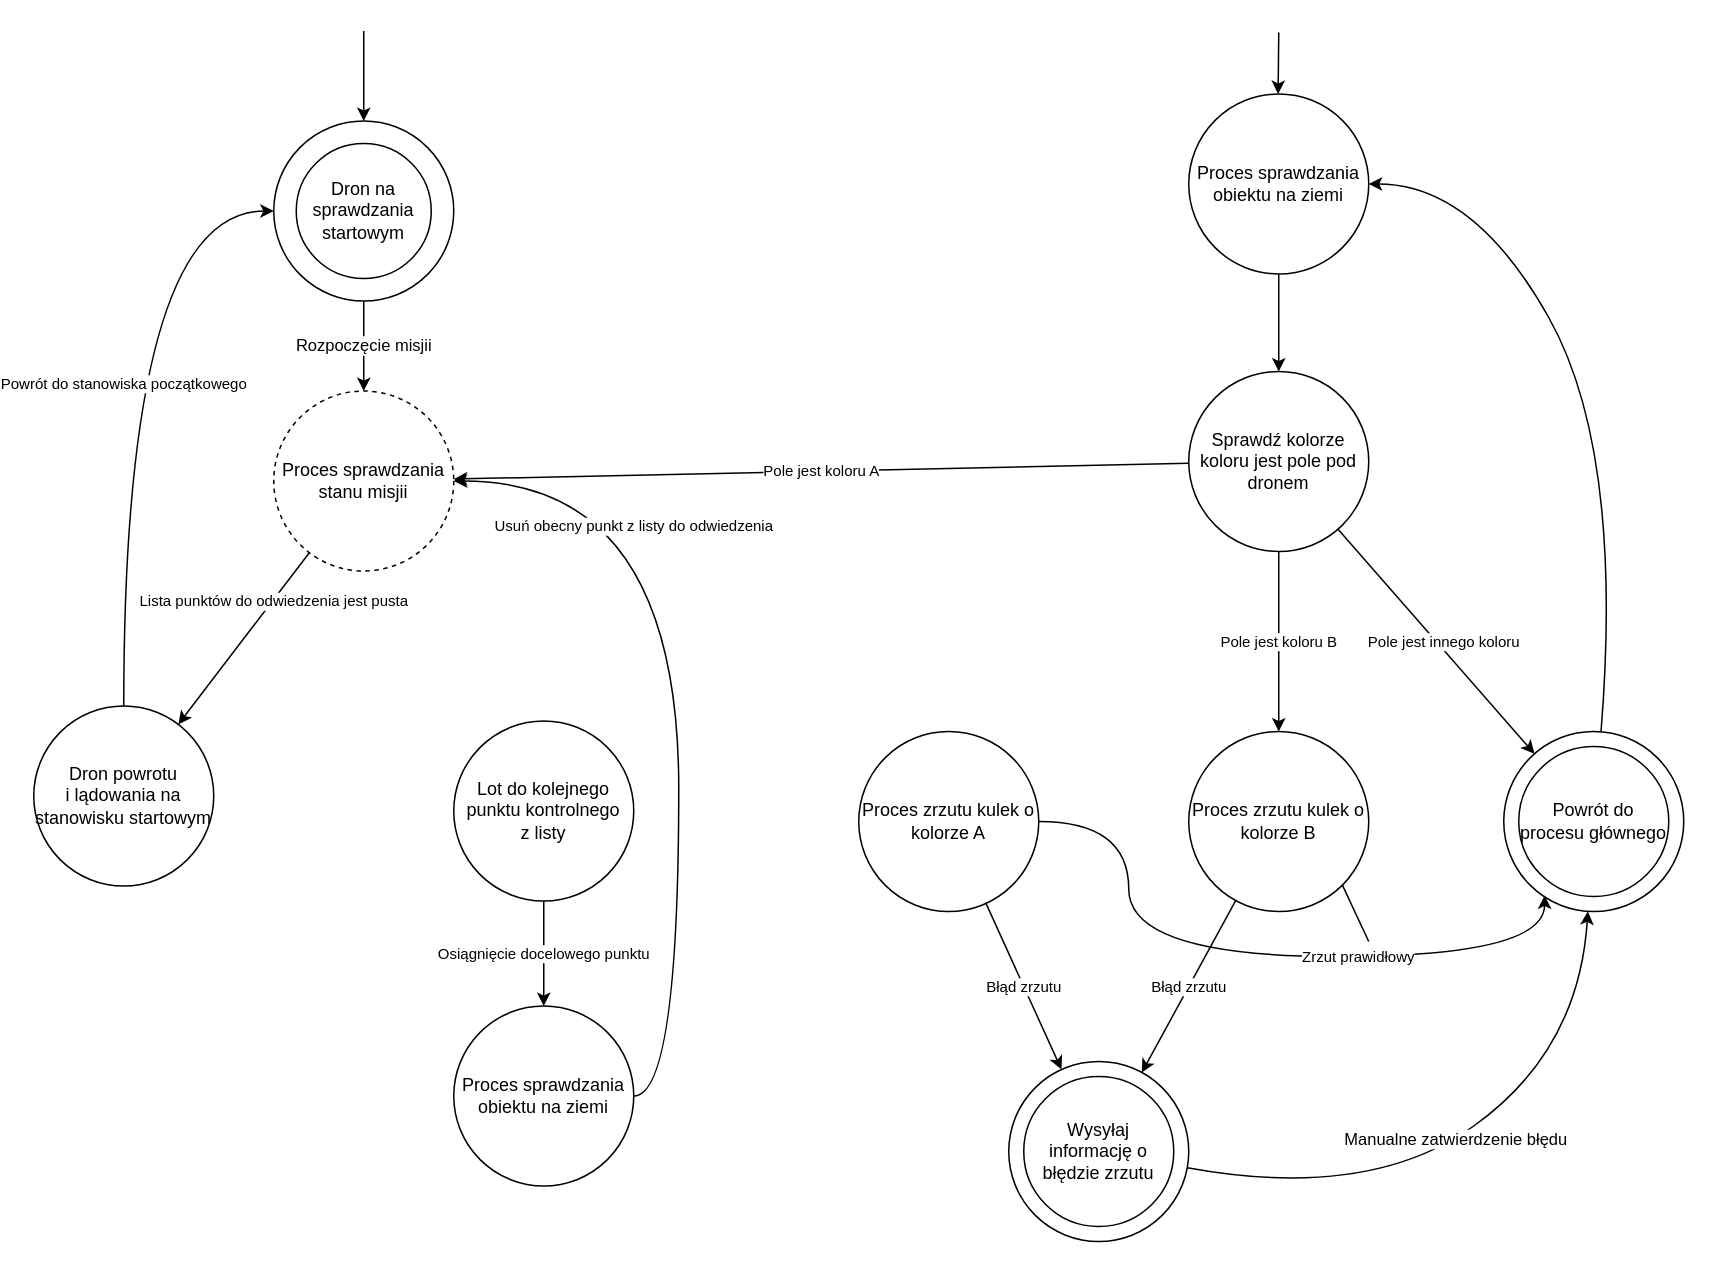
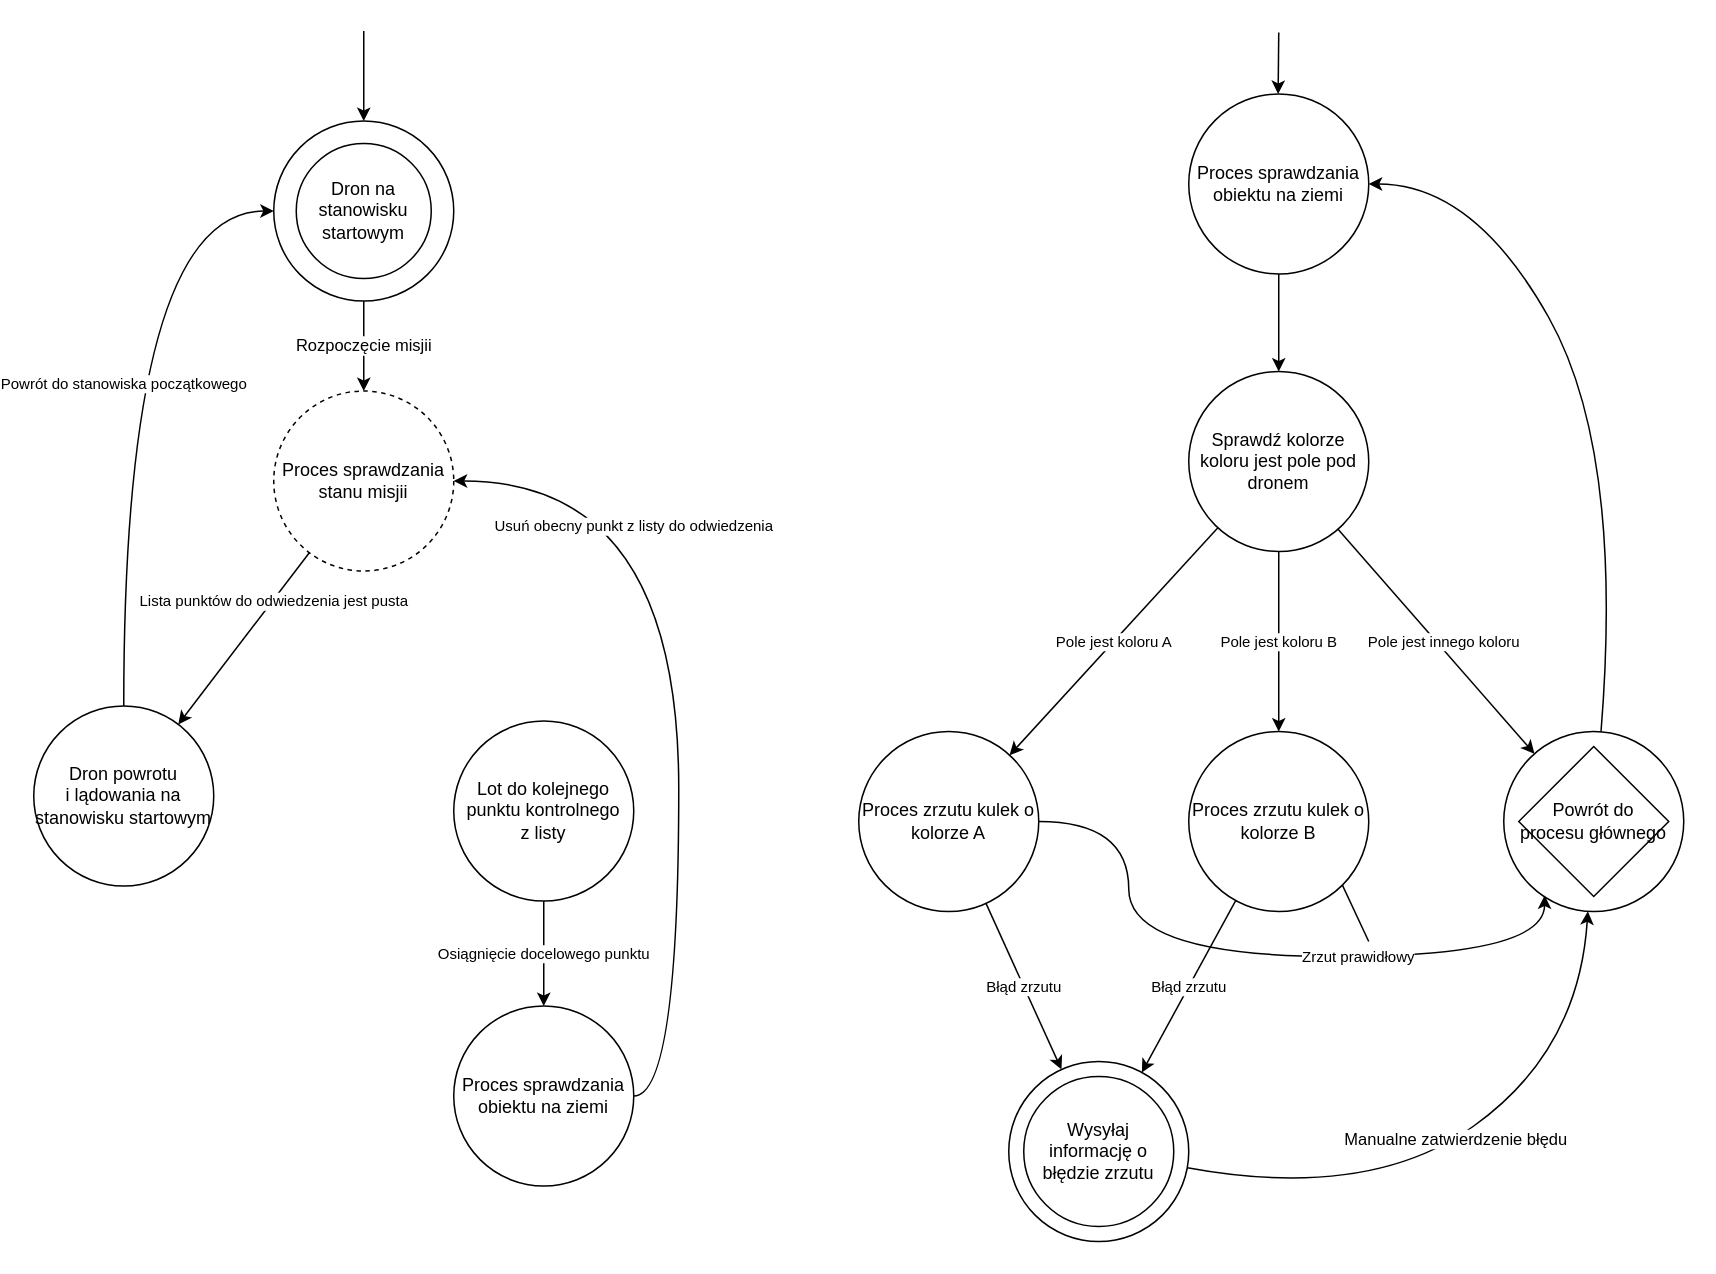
node "Dron na sprawdzania startowym": label "Dron na sprawdzania startowym" -> "Dron na stanowisku startowym"
edge "Sprawdź kolorze koloru jest pole pod dronem" -> "Proces sprawdzania stanu misjii": now "Sprawdź kolorze koloru jest pole pod dronem" -> "Proces zrzutu kulek o kolorze A"
node "Powrót do procesu głównego": shape ellipse -> diamond
